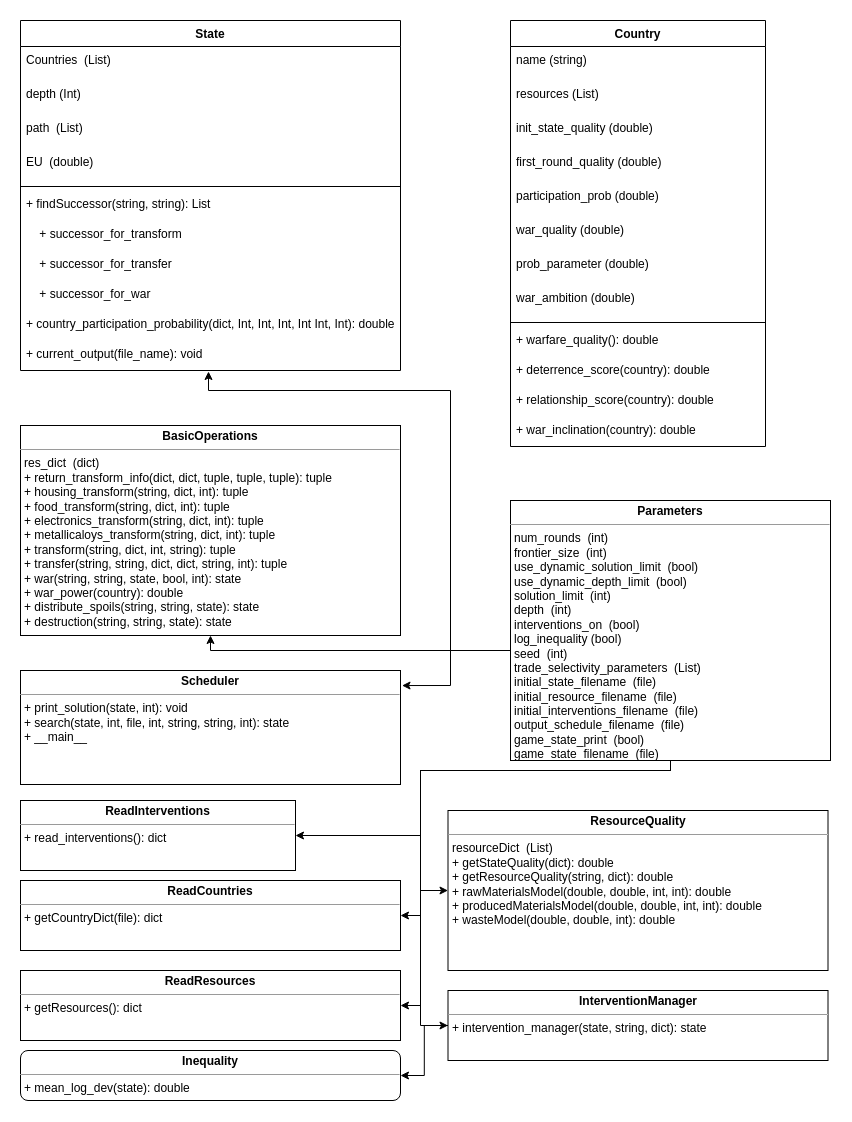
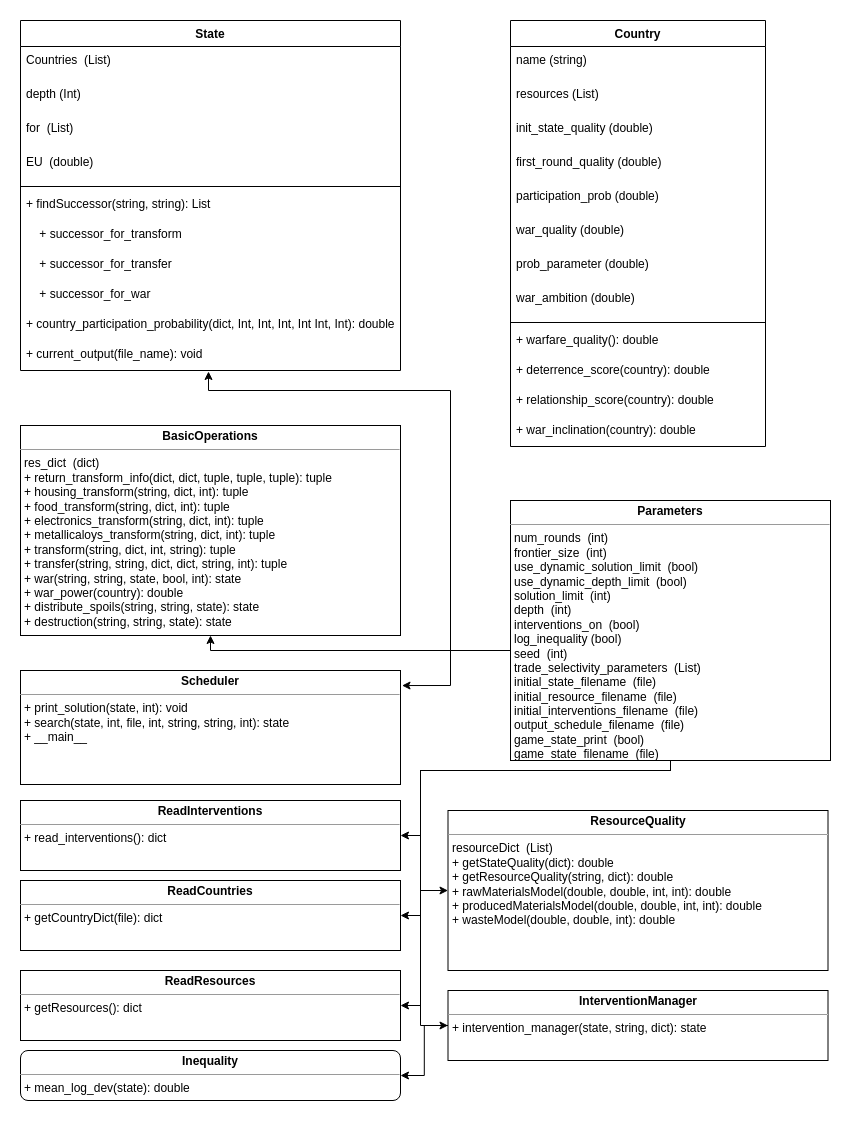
node "path (List)": label "path (List)" -> "for (List)"
node "ReadInterventions + read_interventions(): dict": size 275x70 -> 380x70
